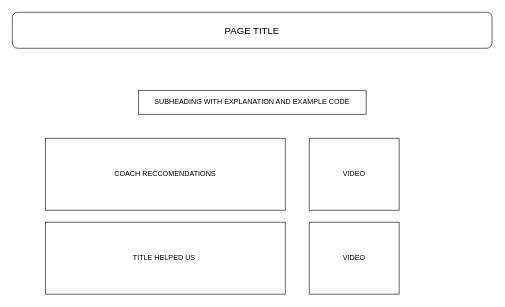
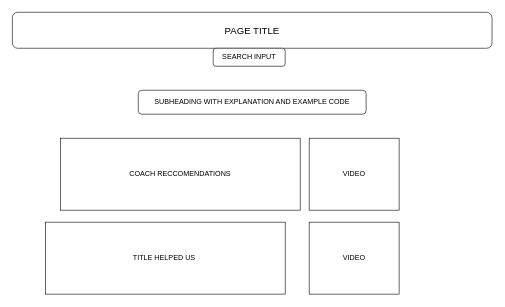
node "SEARCH INPUT": added
node "SUBHEADING WITH EXPLANATION AND EXAMPLE CODE": shape rectangle -> rounded rectangle
node "COACH RECCOMENDATIONS": moved (165, 174) -> (180, 174)
